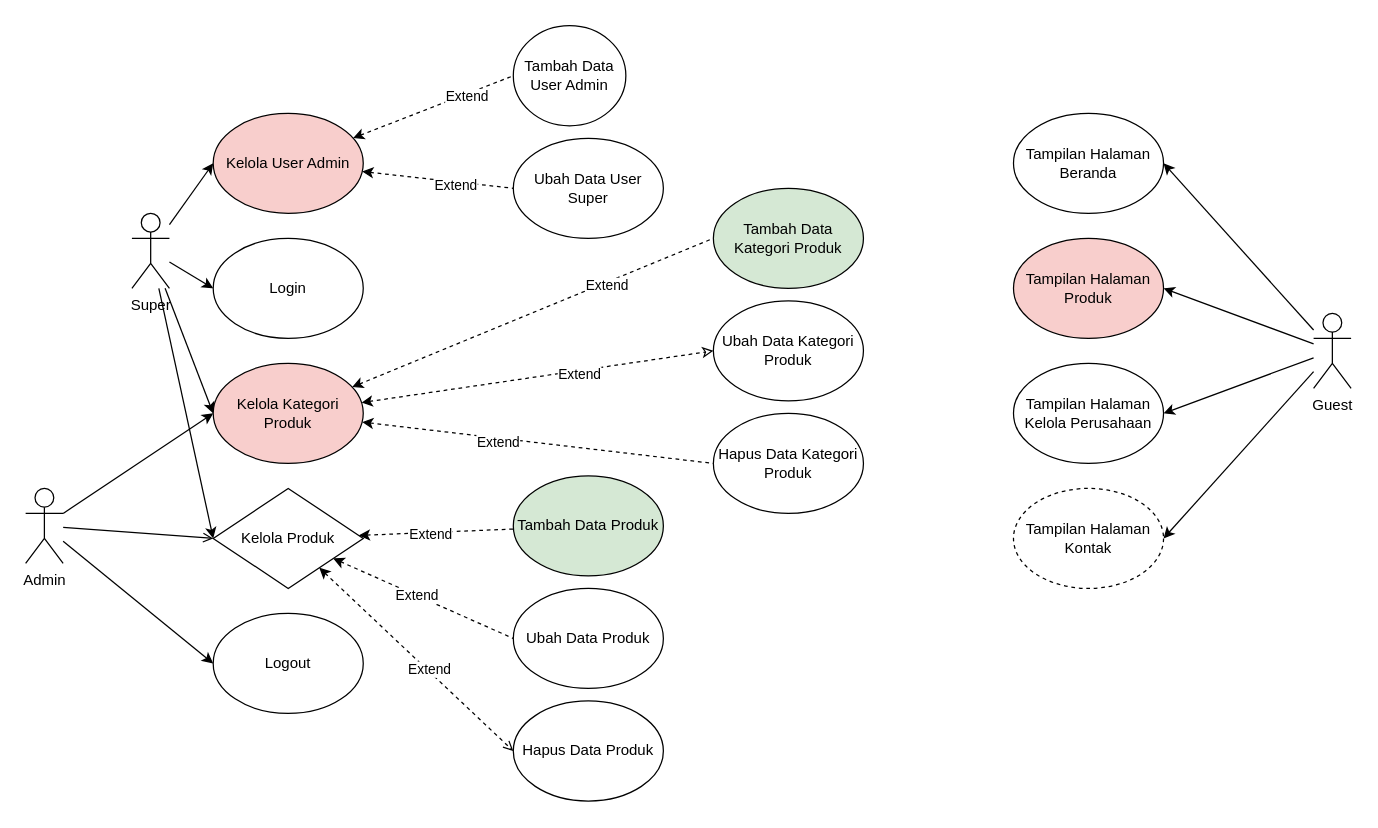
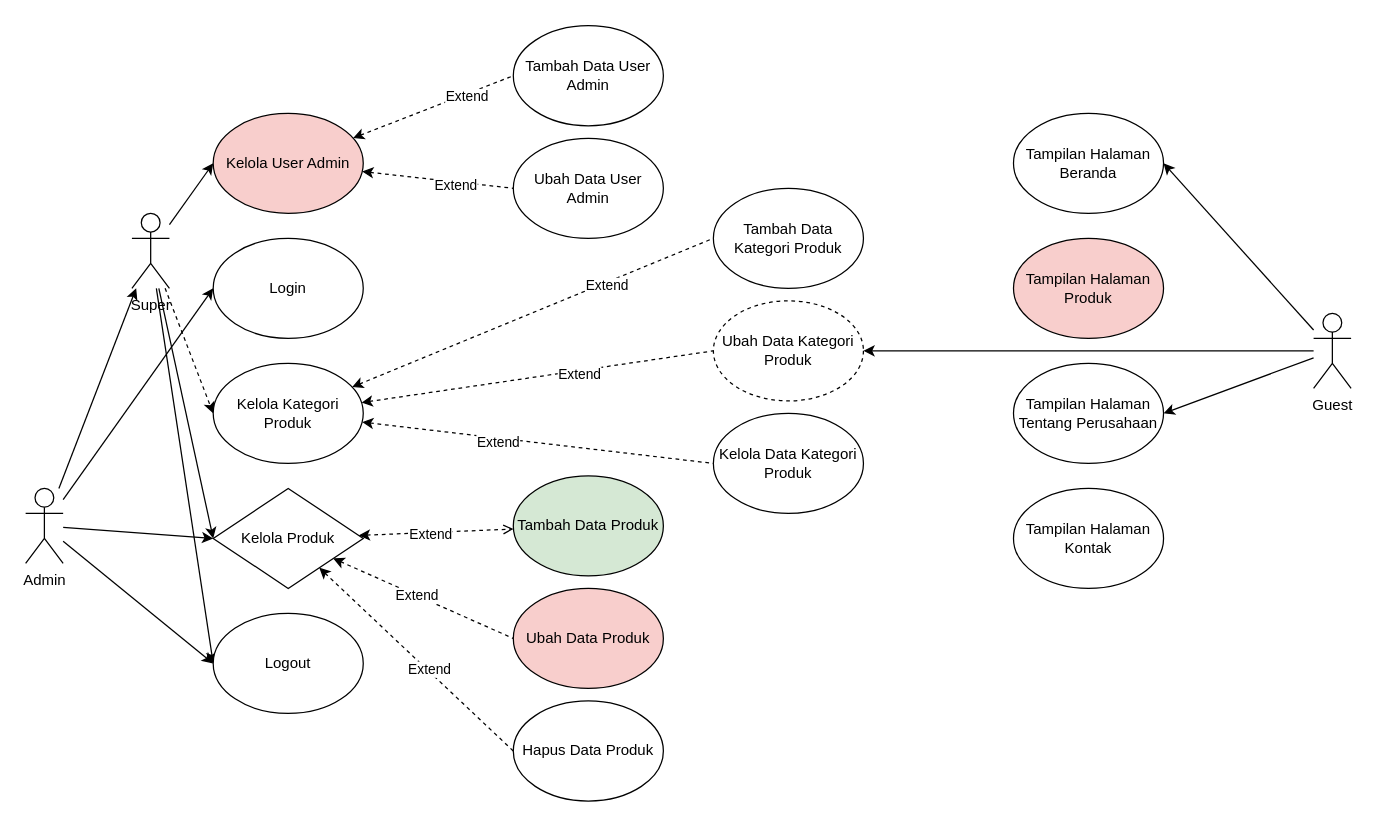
node "Tambah Data User Admin": size 113x100 -> 150x100
node "Ubah Data User Super": label "Ubah Data User Super" -> "Ubah Data User Admin"
node "Tambah Data Kategori Produk": fillcolor #d5e8d4 -> #ffffff
edge "Super" -> "Login": removed
edge "Guest" -> "Tampilan Halaman Produk": now "Guest" -> "Ubah Data Kategori Produk"
edge "Super" -> "Kelola Kategori Produk": style solid -> dashed
node "Ubah Data Kategori Produk": style solid -> dashed
edge "Ubah Data Kategori Produk" -- "Kelola Kategori Produk": arrowhead classic -> none
edge "Admin" -> "Login": added
node "Kelola Kategori Produk": fillcolor #f8cecc -> #ffffff
node "Tampilan Halaman Kelola Perusahaan": label "Tampilan Halaman Kelola Perusahaan" -> "Tampilan Halaman Tentang Perusahaan"
edge "Guest" -> "Tampilan Halaman Kontak": removed
node "Hapus Data Kategori Produk": label "Hapus Data Kategori Produk" -> "Kelola Data Kategori Produk"
edge "Admin" -> "Kelola Kategori Produk": now "Admin" -> "Super"
edge "Super" -> "Logout": added
edge "Tambah Data Produk" -> "Kelola Produk": arrowhead none -> open
edge "Admin" -> "Kelola Produk": arrowhead open -> classic
node "Tampilan Halaman Kontak": style dashed -> solid
node "Ubah Data Produk": fillcolor #ffffff -> #f8cecc
edge "Kelola Produk" -- "Hapus Data Produk": arrowhead open -> none
